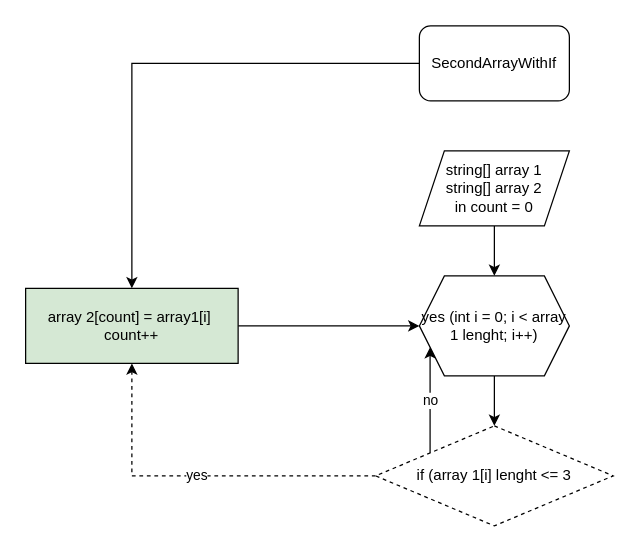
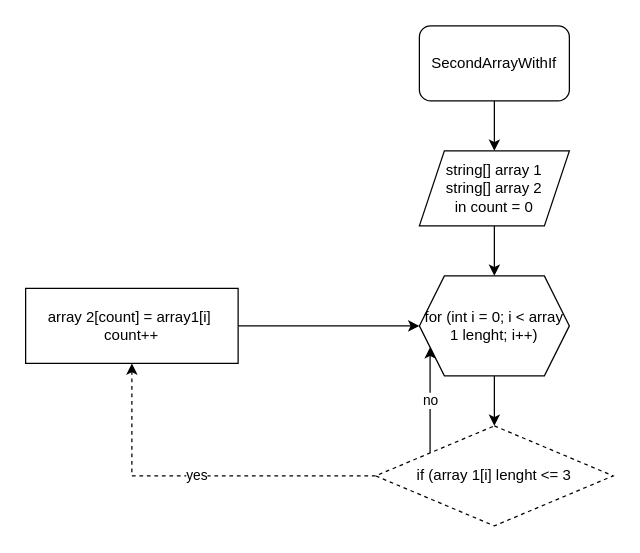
edge "SecondArrayWithIf" -> "array 2[count] = array1[i] count++": now "SecondArrayWithIf" -> "string[] array 1 string[] array 2 in count = 0"
node "array 2[count] = array1[i] count++": fillcolor #d5e8d4 -> #ffffff
node "yes (int i = 0; i < array 1 lenght; i++)": label "yes (int i = 0; i < array 1 lenght; i++)" -> "for (int i = 0; i < array 1 lenght; i++)"
